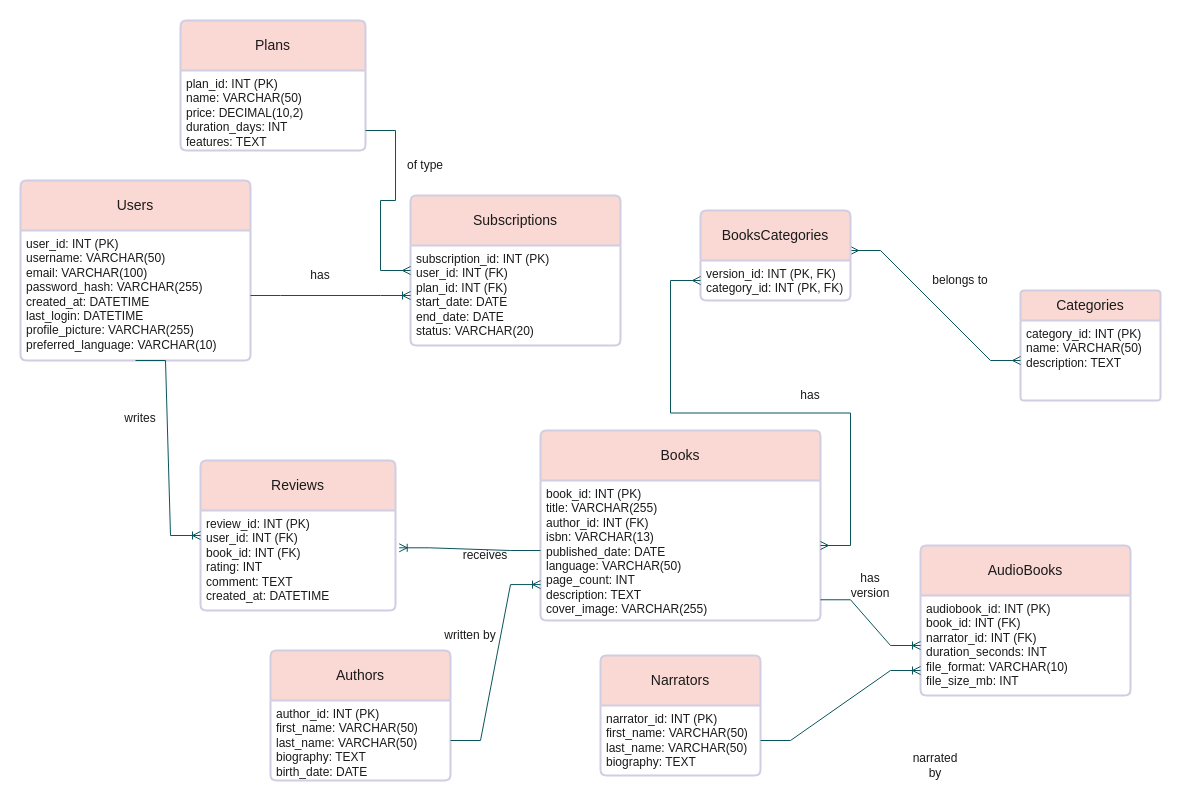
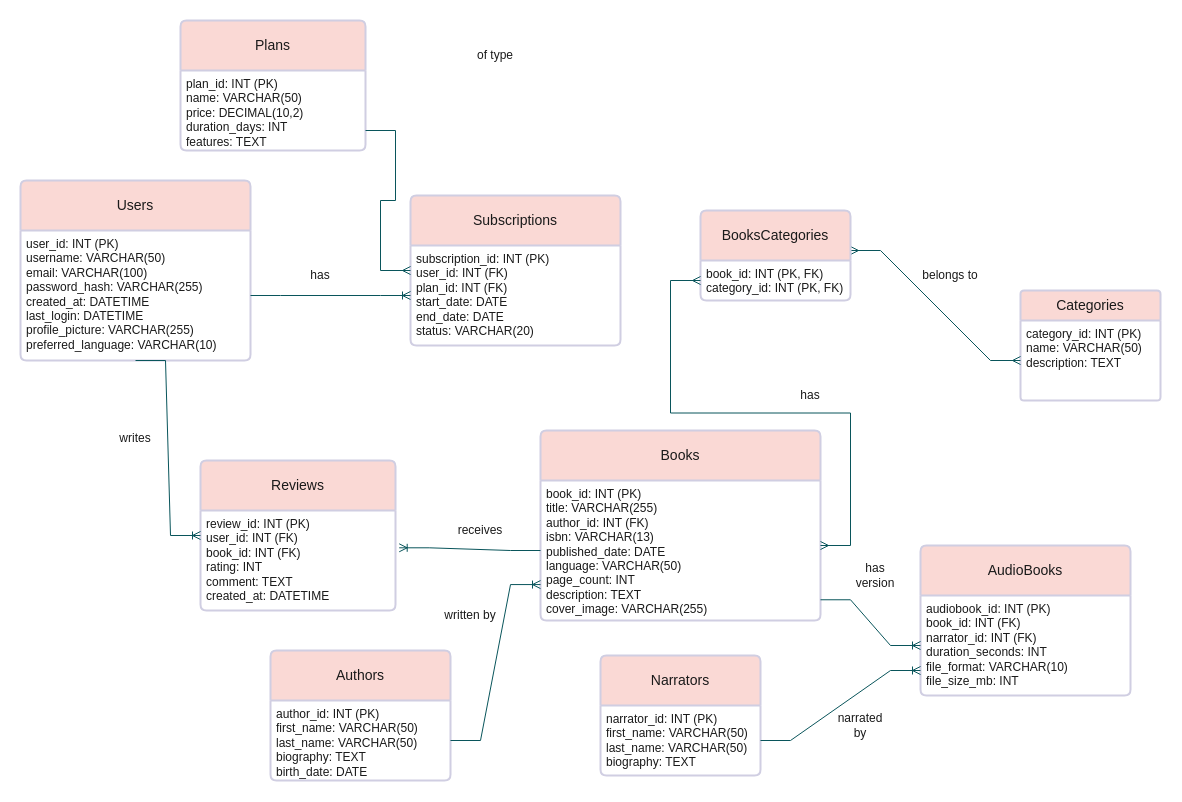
node "of type": moved (426, 166) -> (496, 56)
node "belongs to": moved (961, 281) -> (951, 276)
node "version_id: INT (PK, FK) category_id: INT (PK, FK)": label "version_id: INT (PK, FK) category_id: INT (PK, FK)" -> "book_id: INT (PK, FK) category_id: INT (PK, FK)"
node "writes": moved (141, 426) -> (136, 446)
node "receives": moved (486, 556) -> (481, 531)
node "has version": moved (871, 586) -> (876, 576)
node "written by": moved (471, 636) -> (471, 616)
node "narrated by": moved (936, 766) -> (861, 726)
